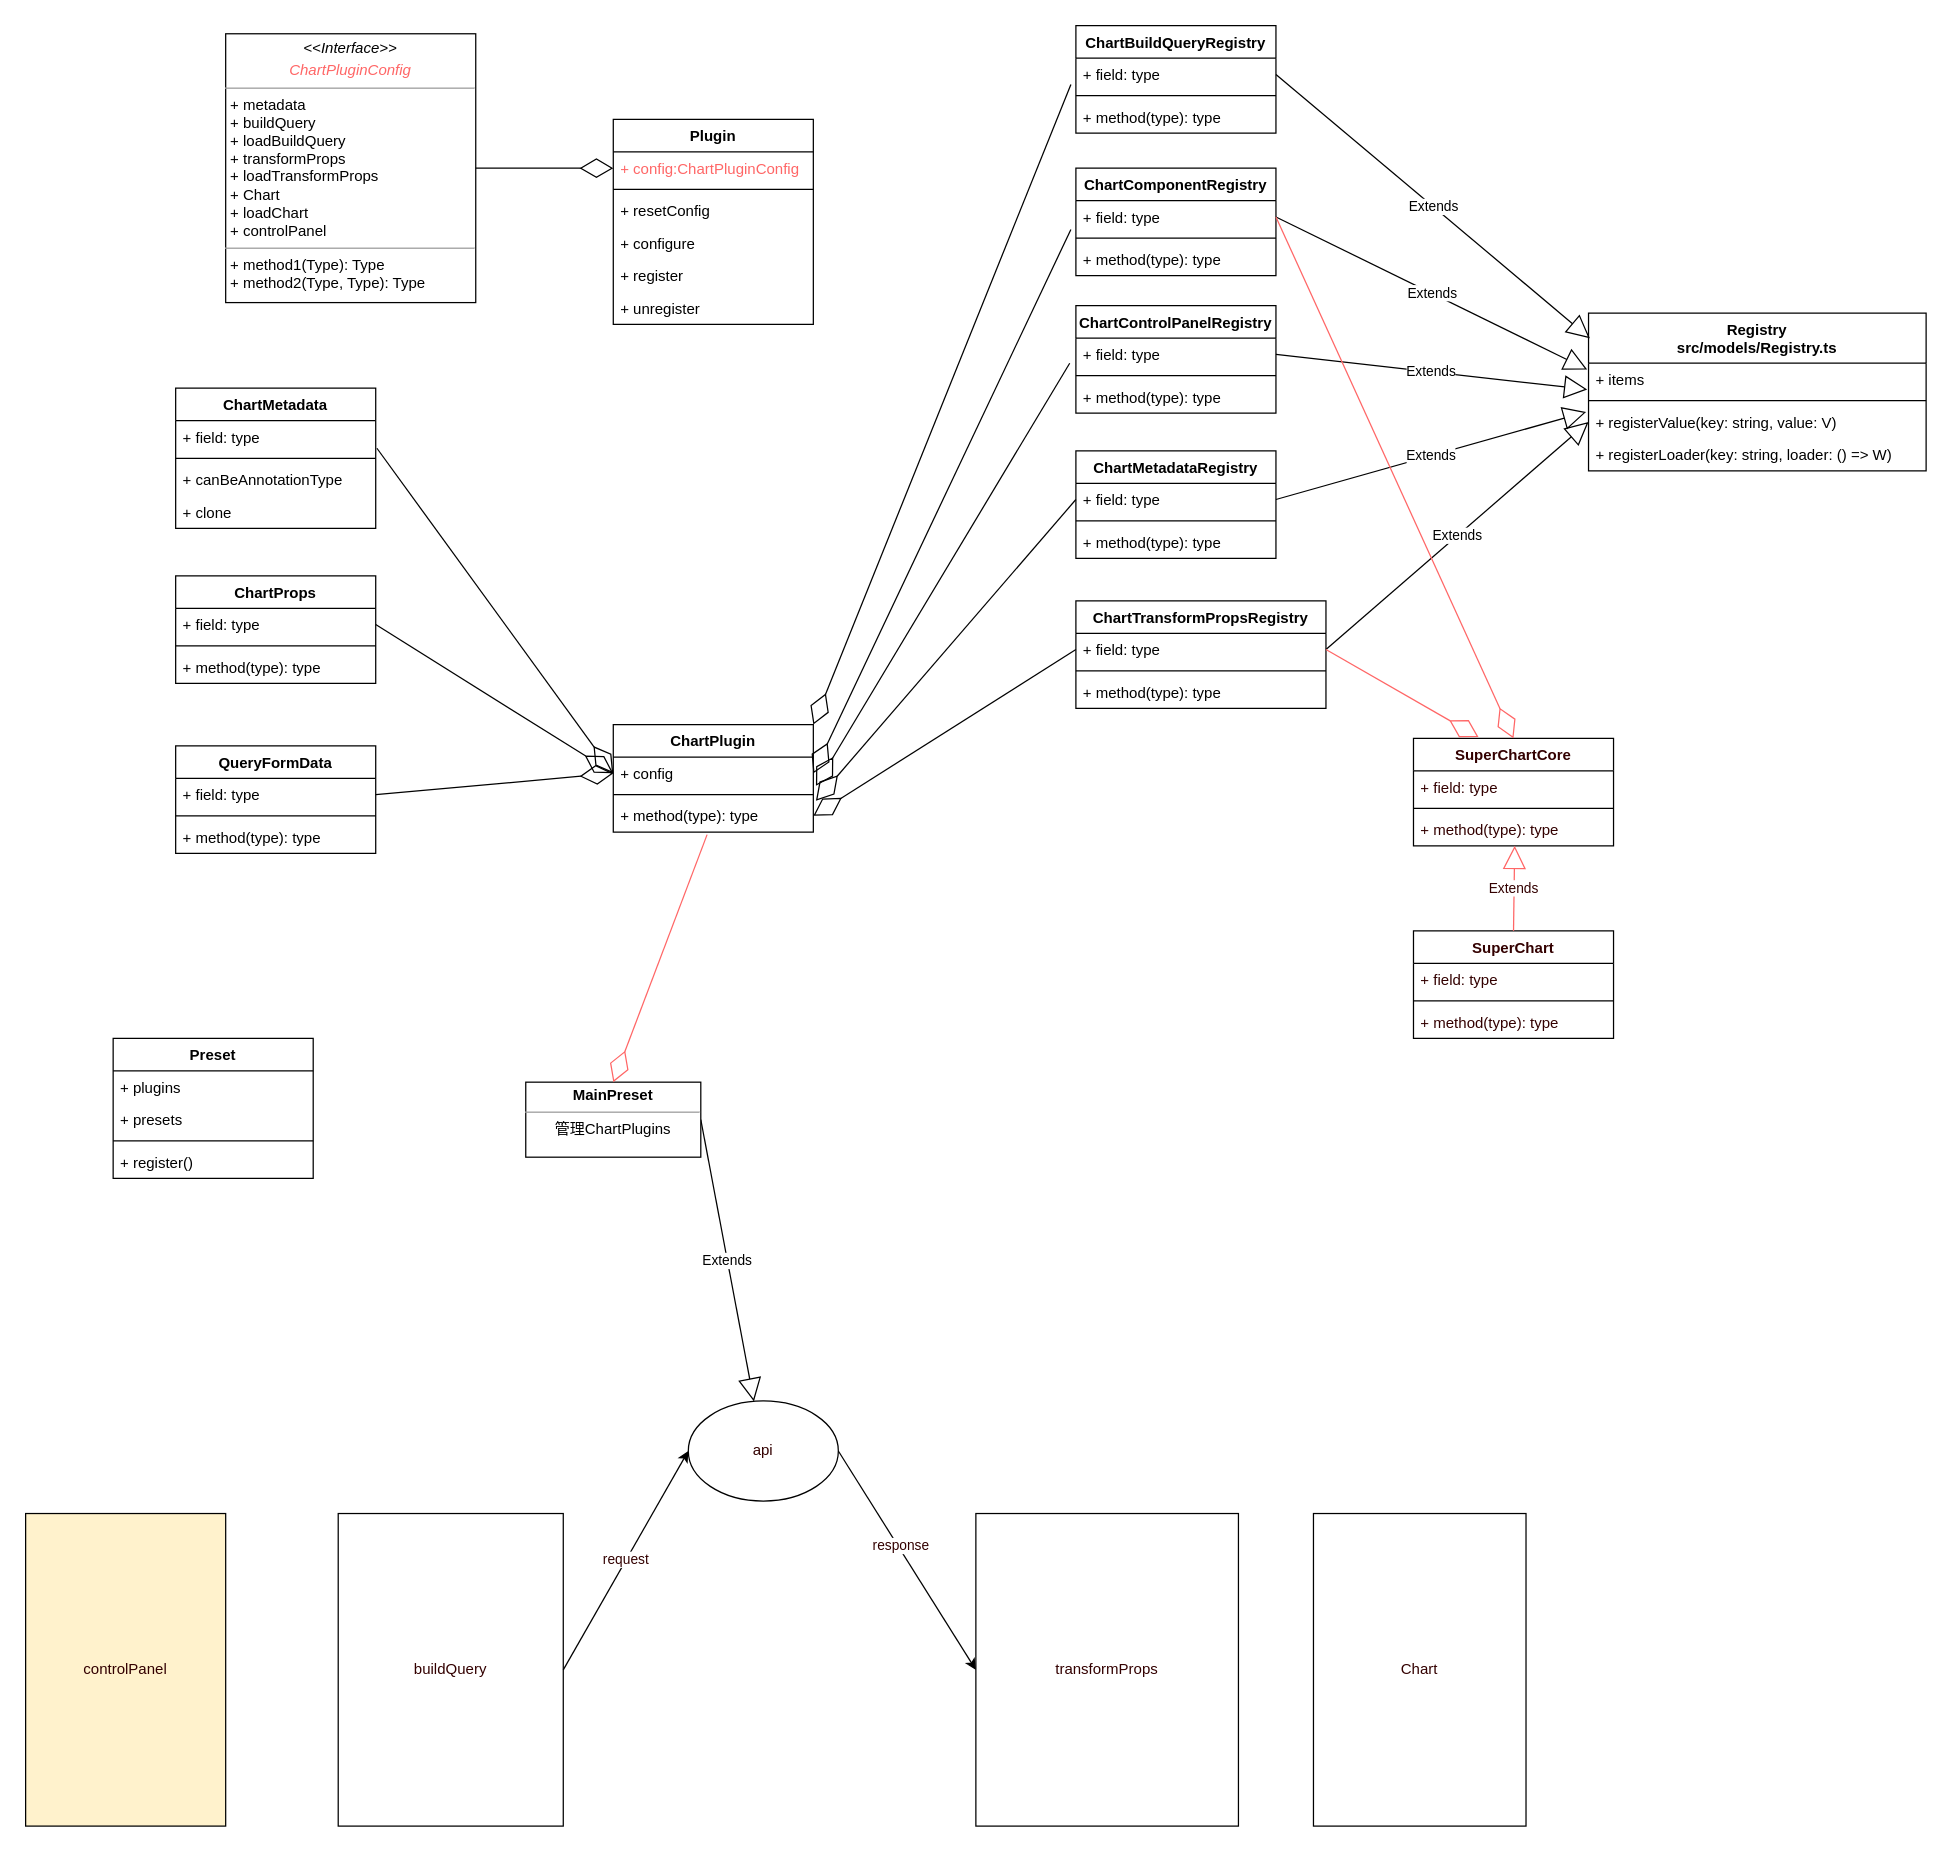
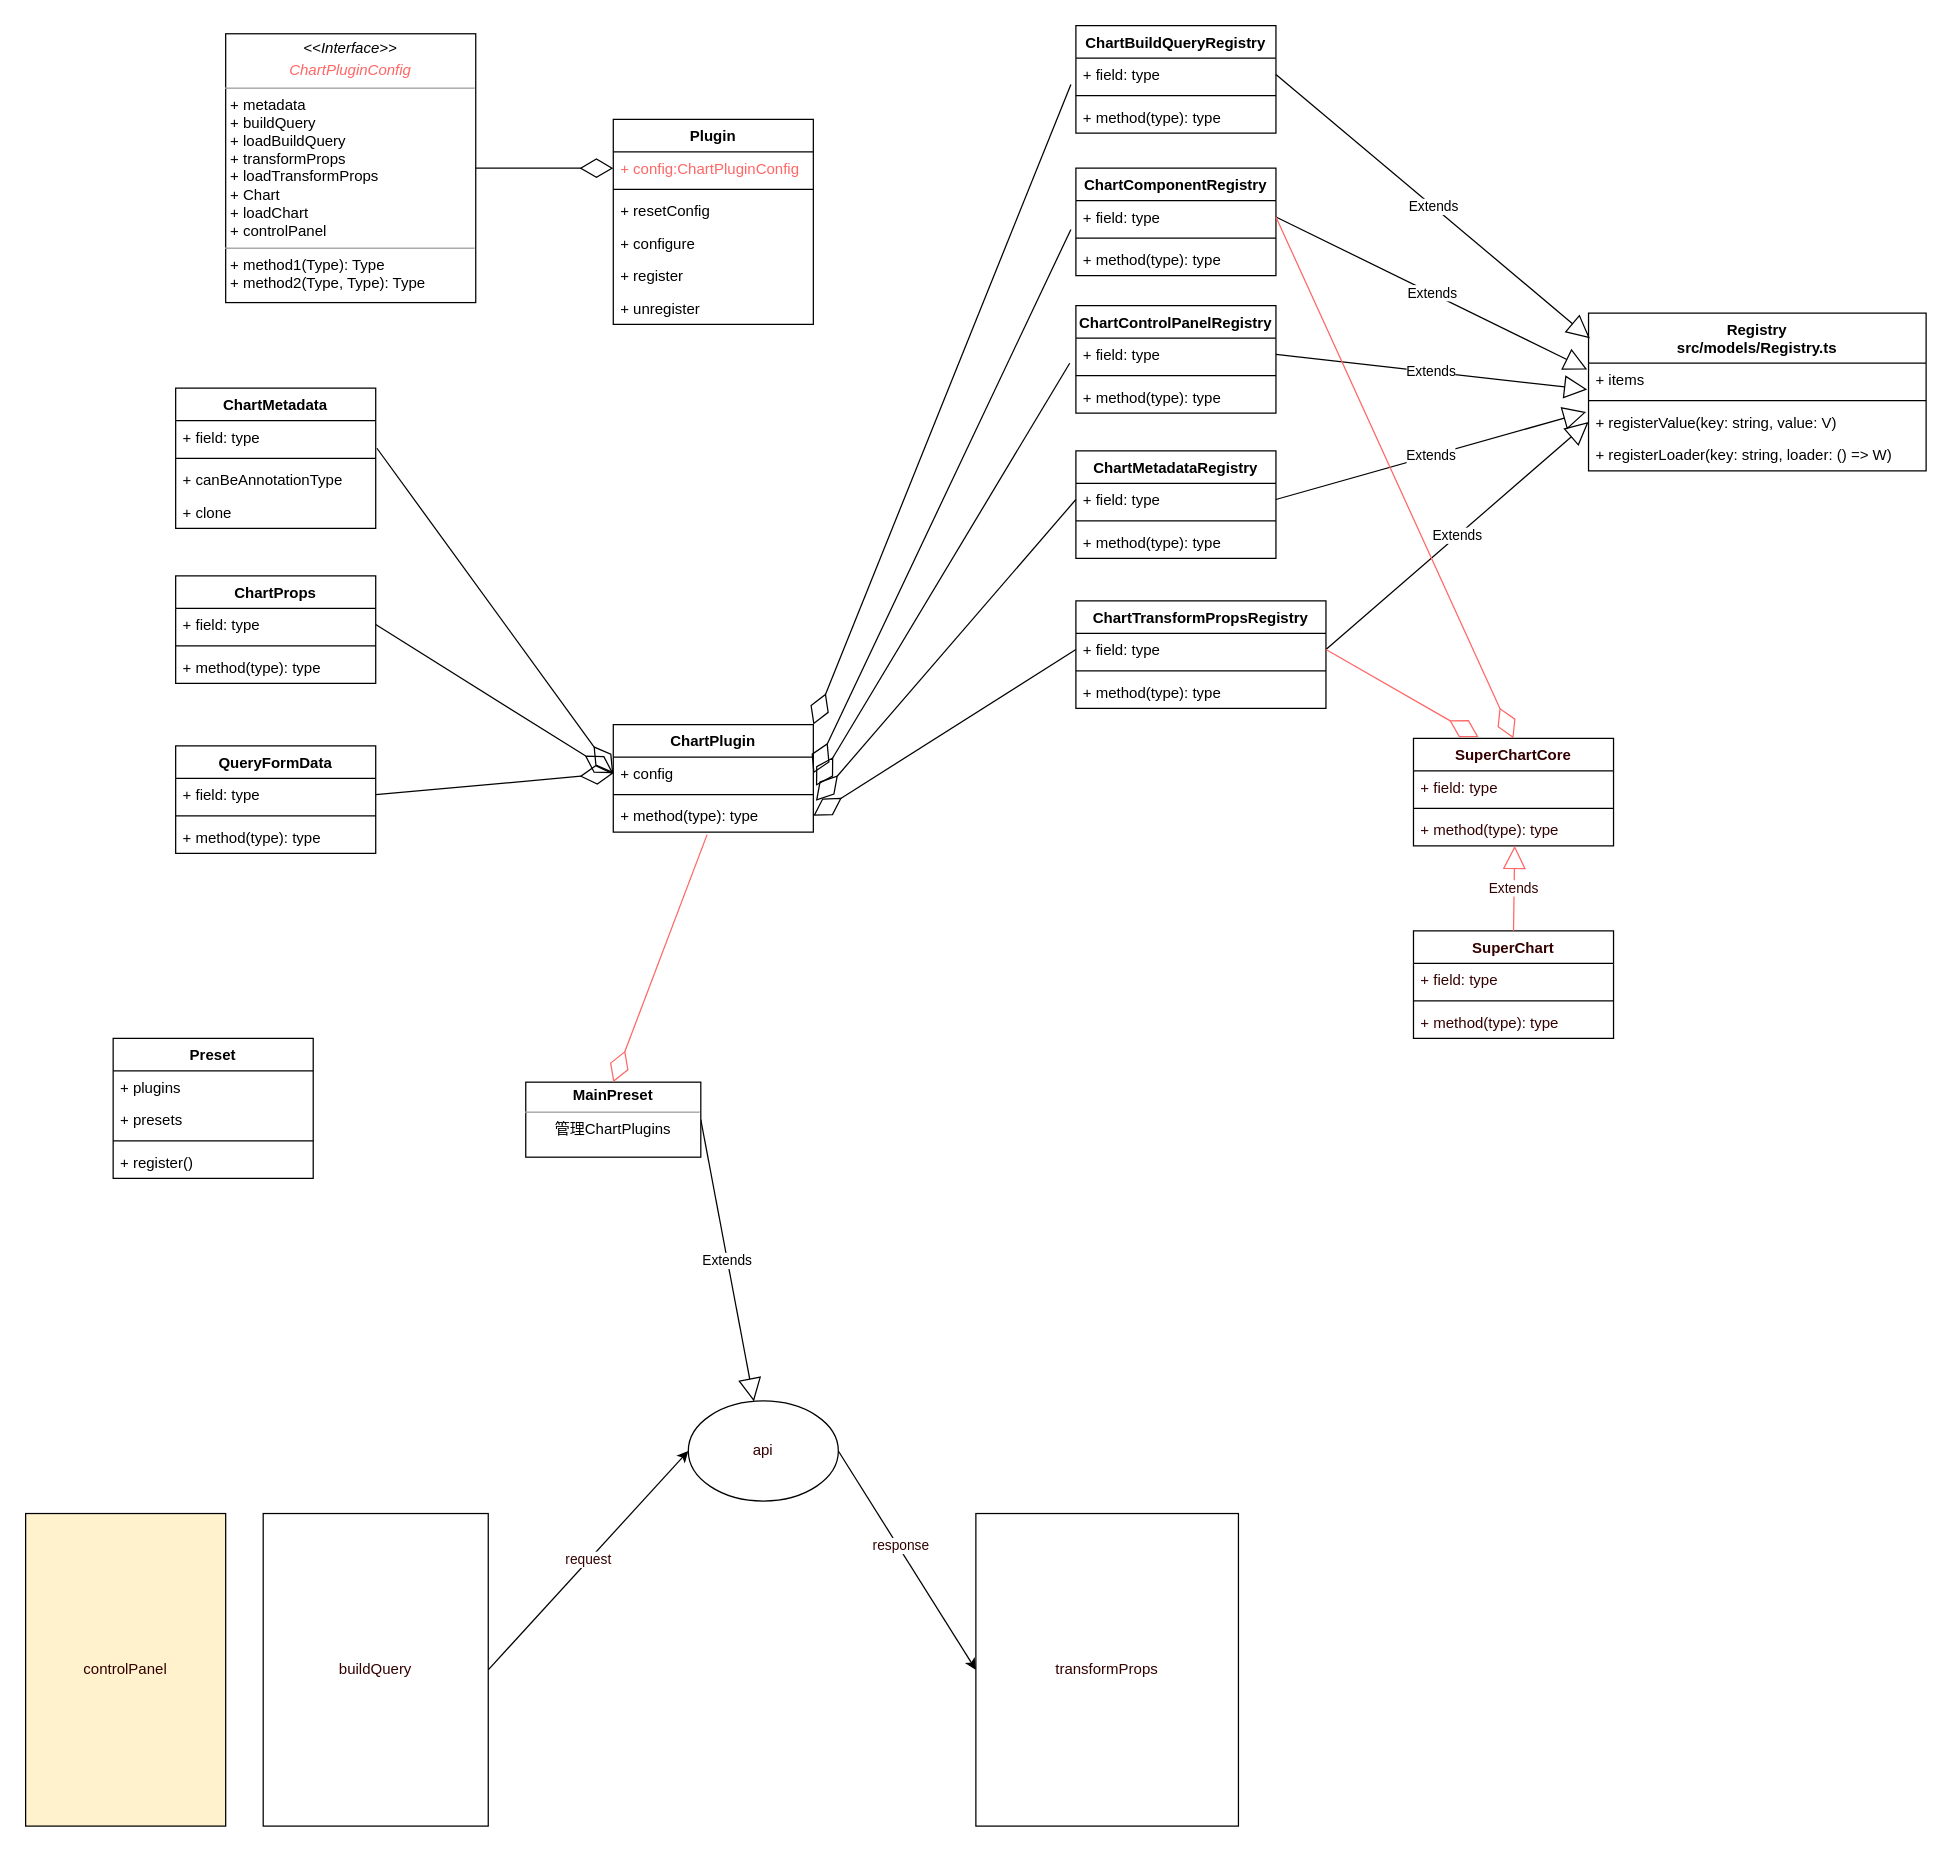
node "buildQuery": moved (451, 1669) -> (376, 1669)
node "Chart": removed
